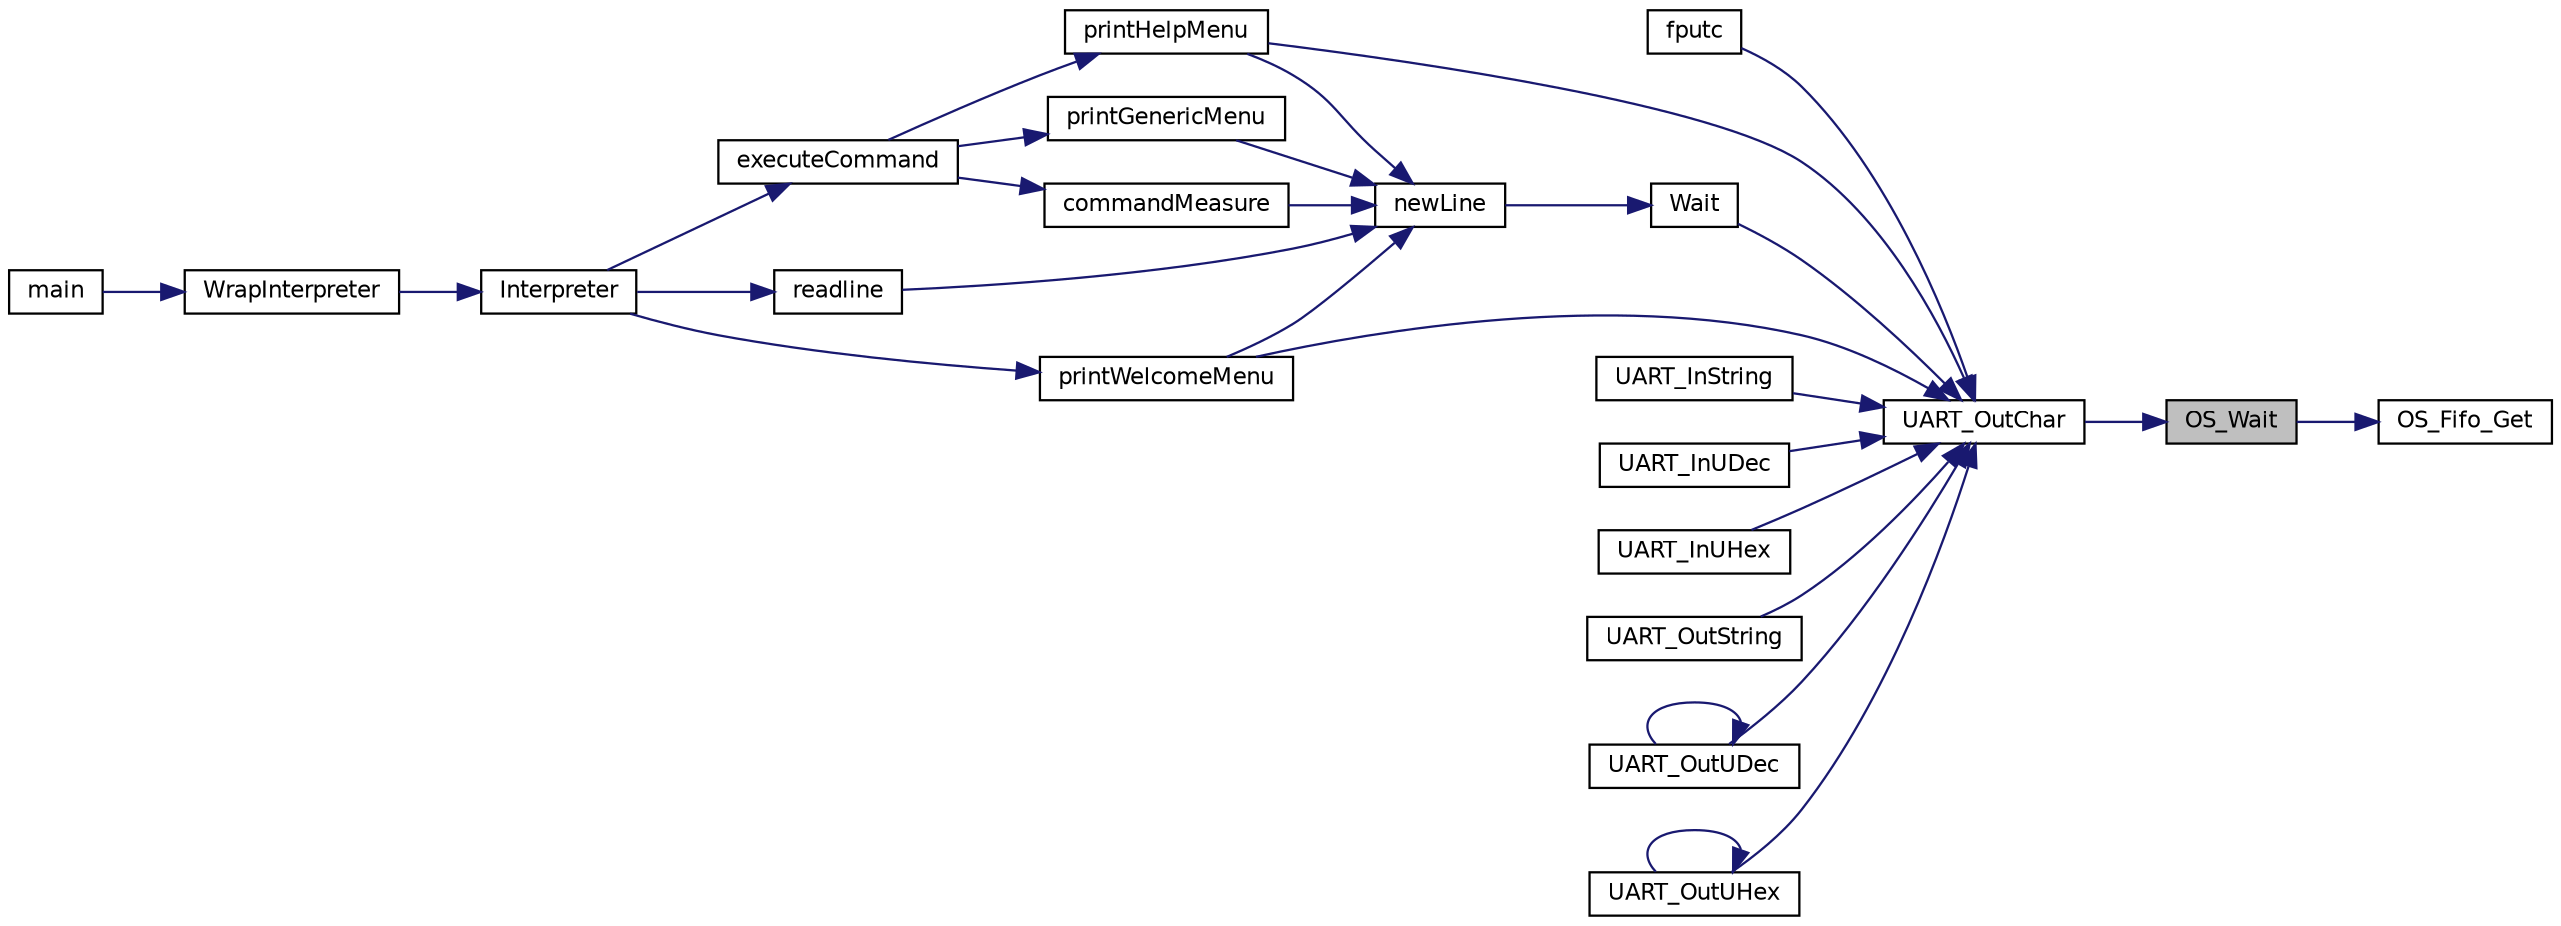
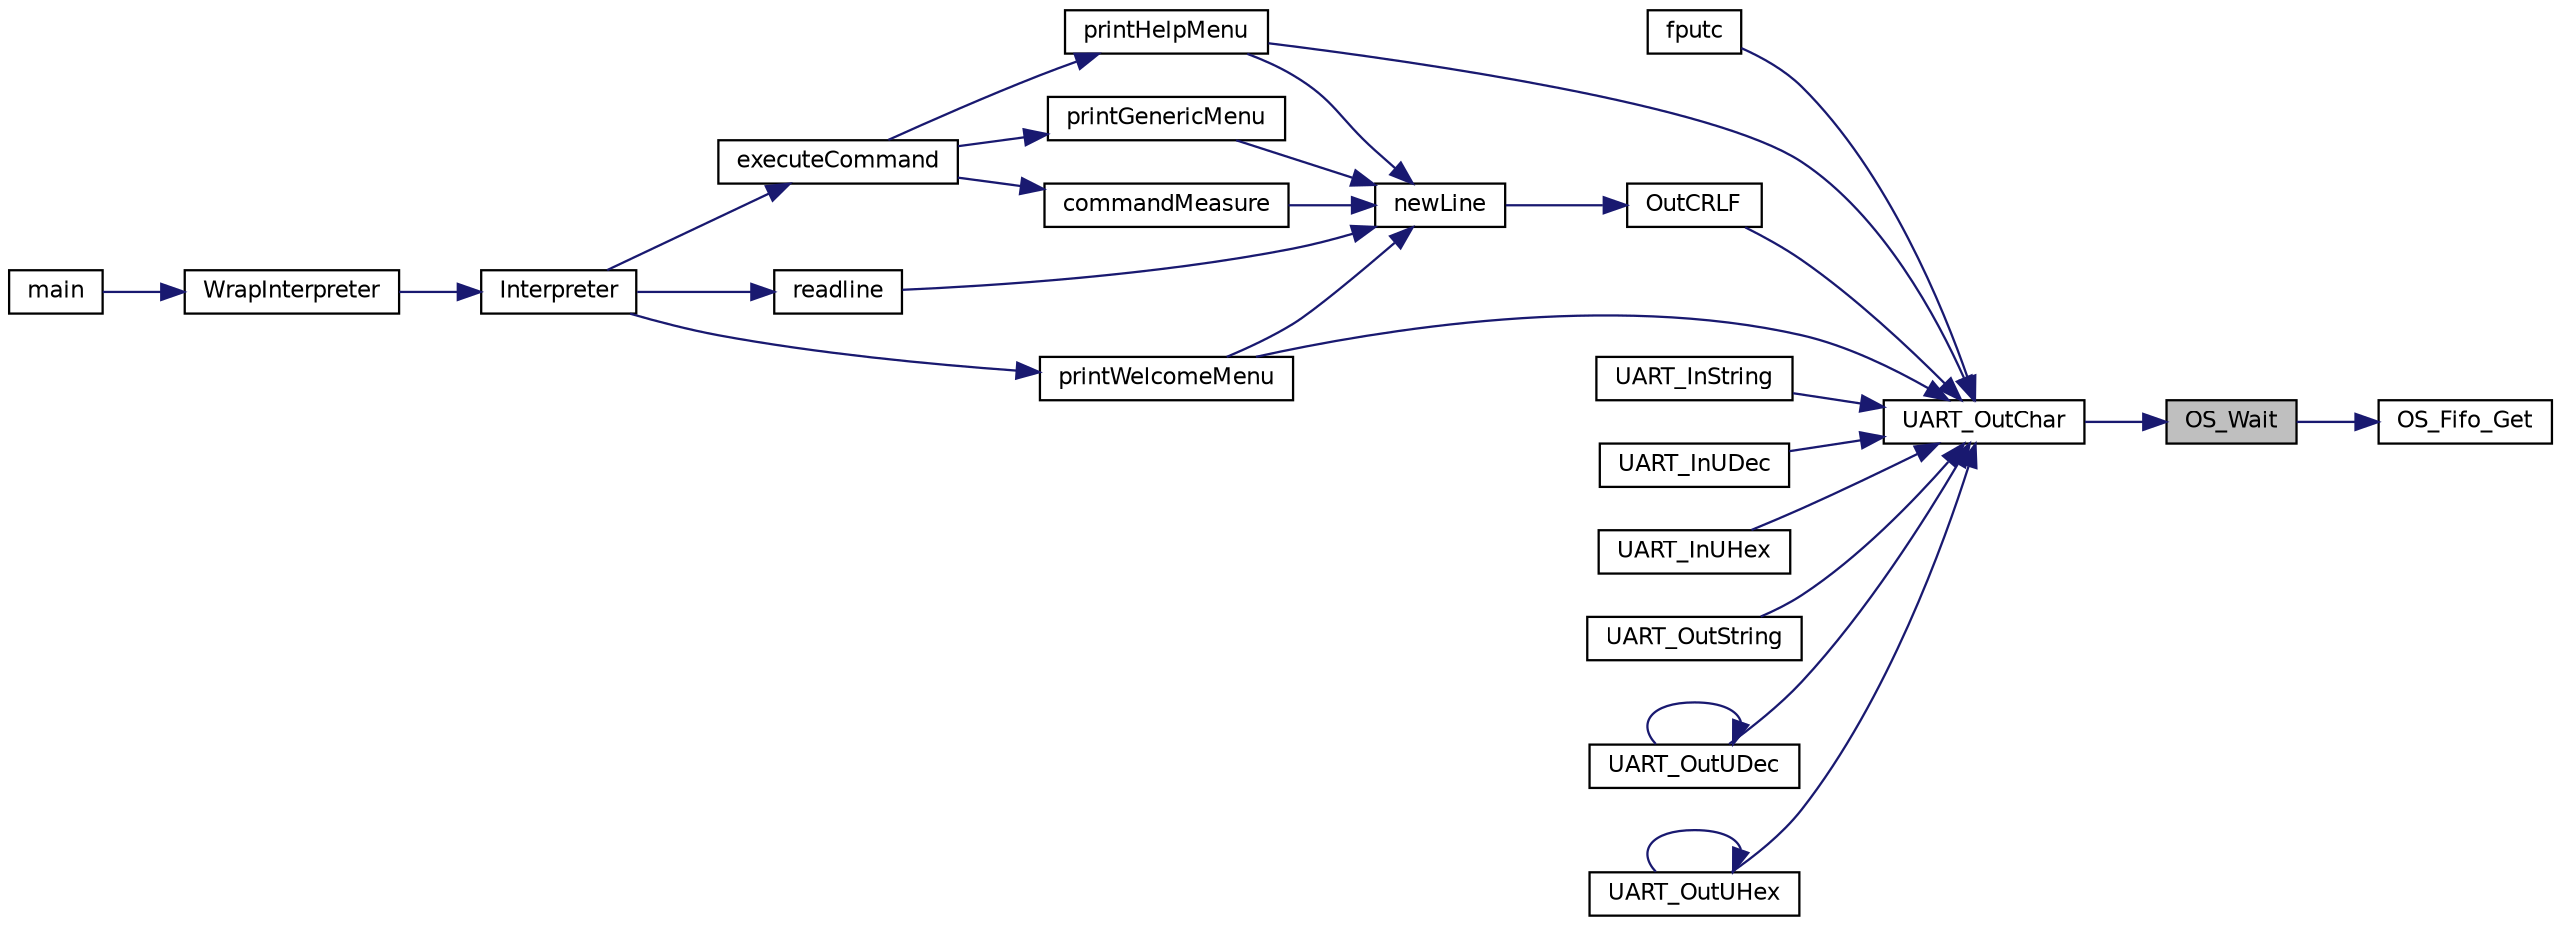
node "Wait": label "Wait" -> "OutCRLF"
